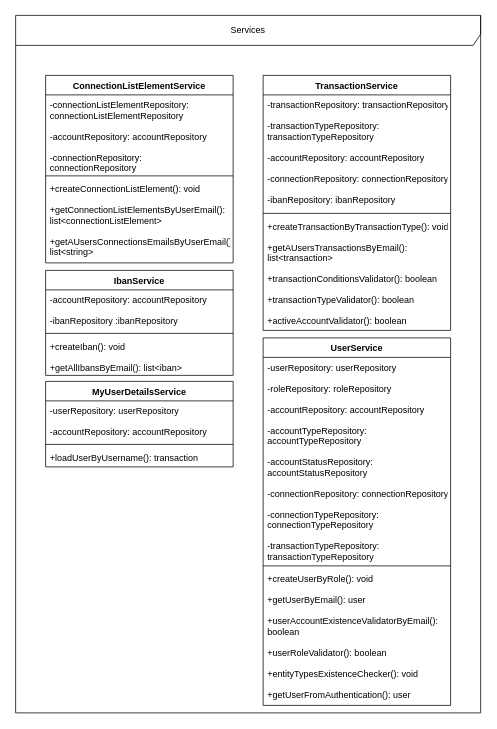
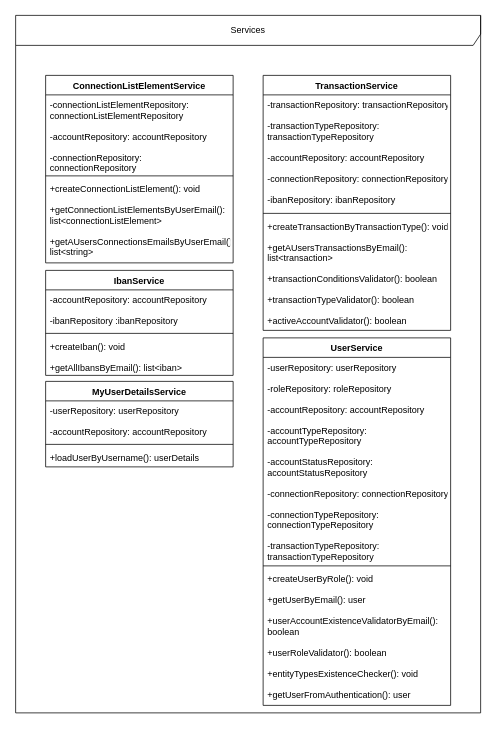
node "+loadUserByUsername(): transaction": label "+loadUserByUsername(): transaction" -> "+loadUserByUsername(): userDetails"
